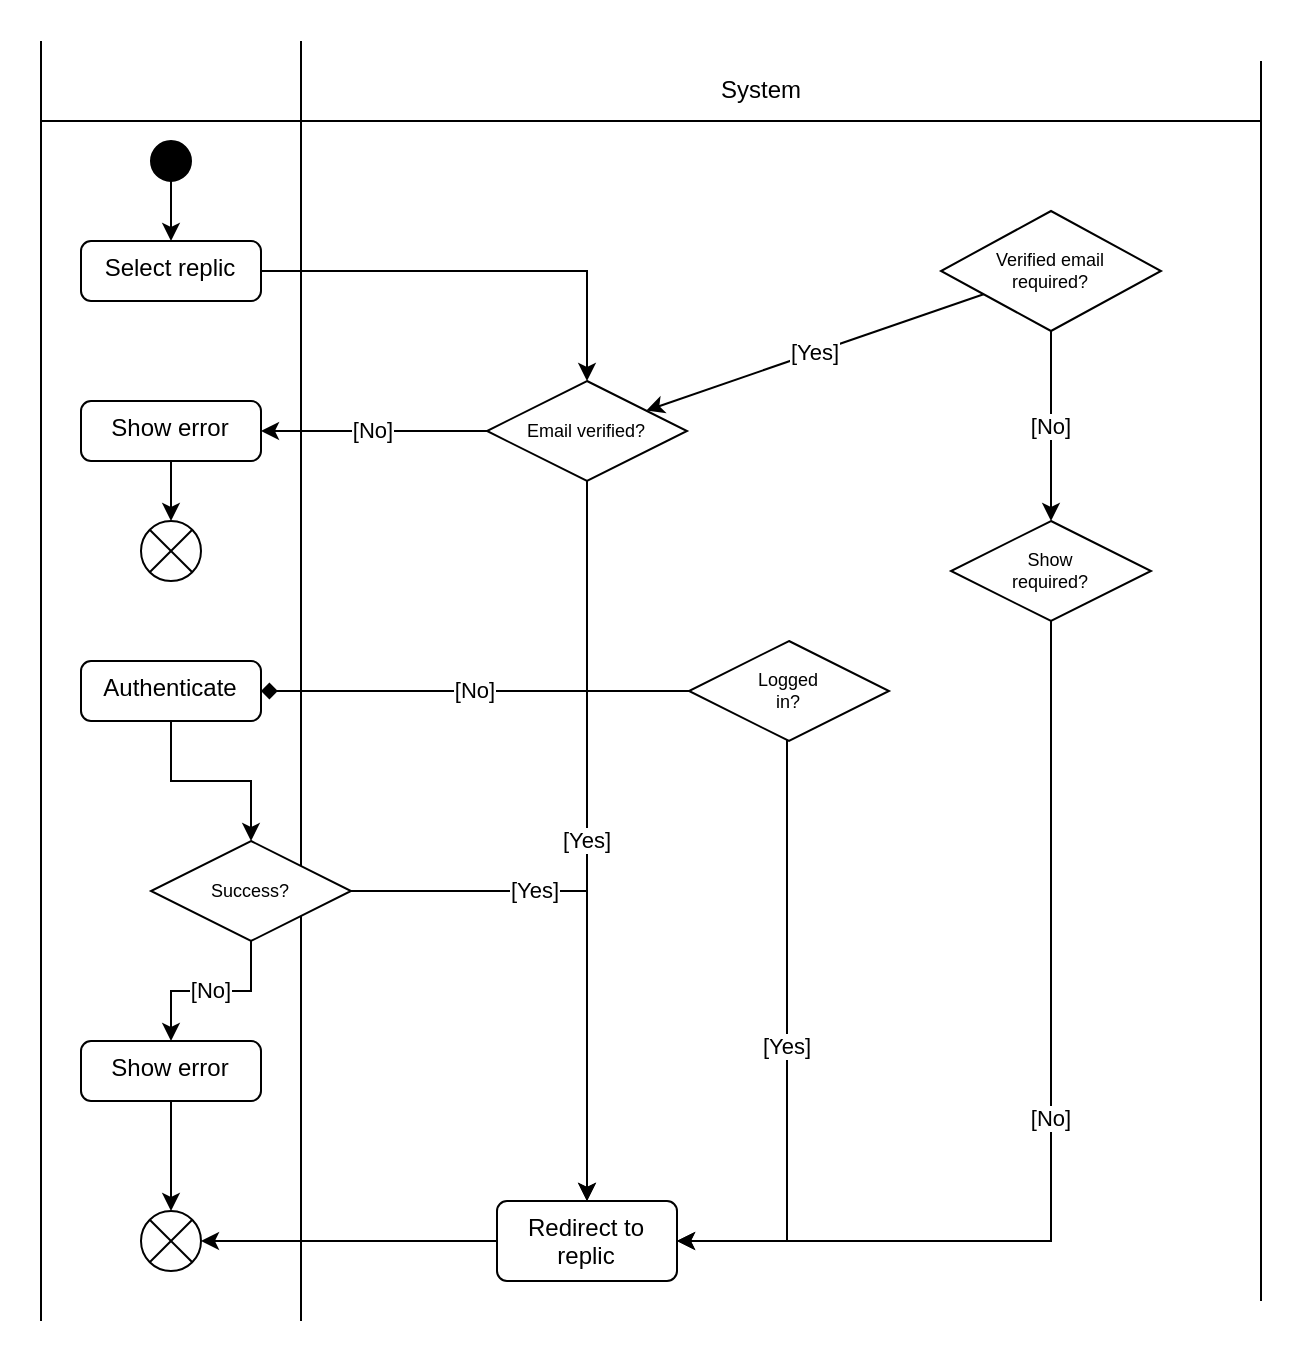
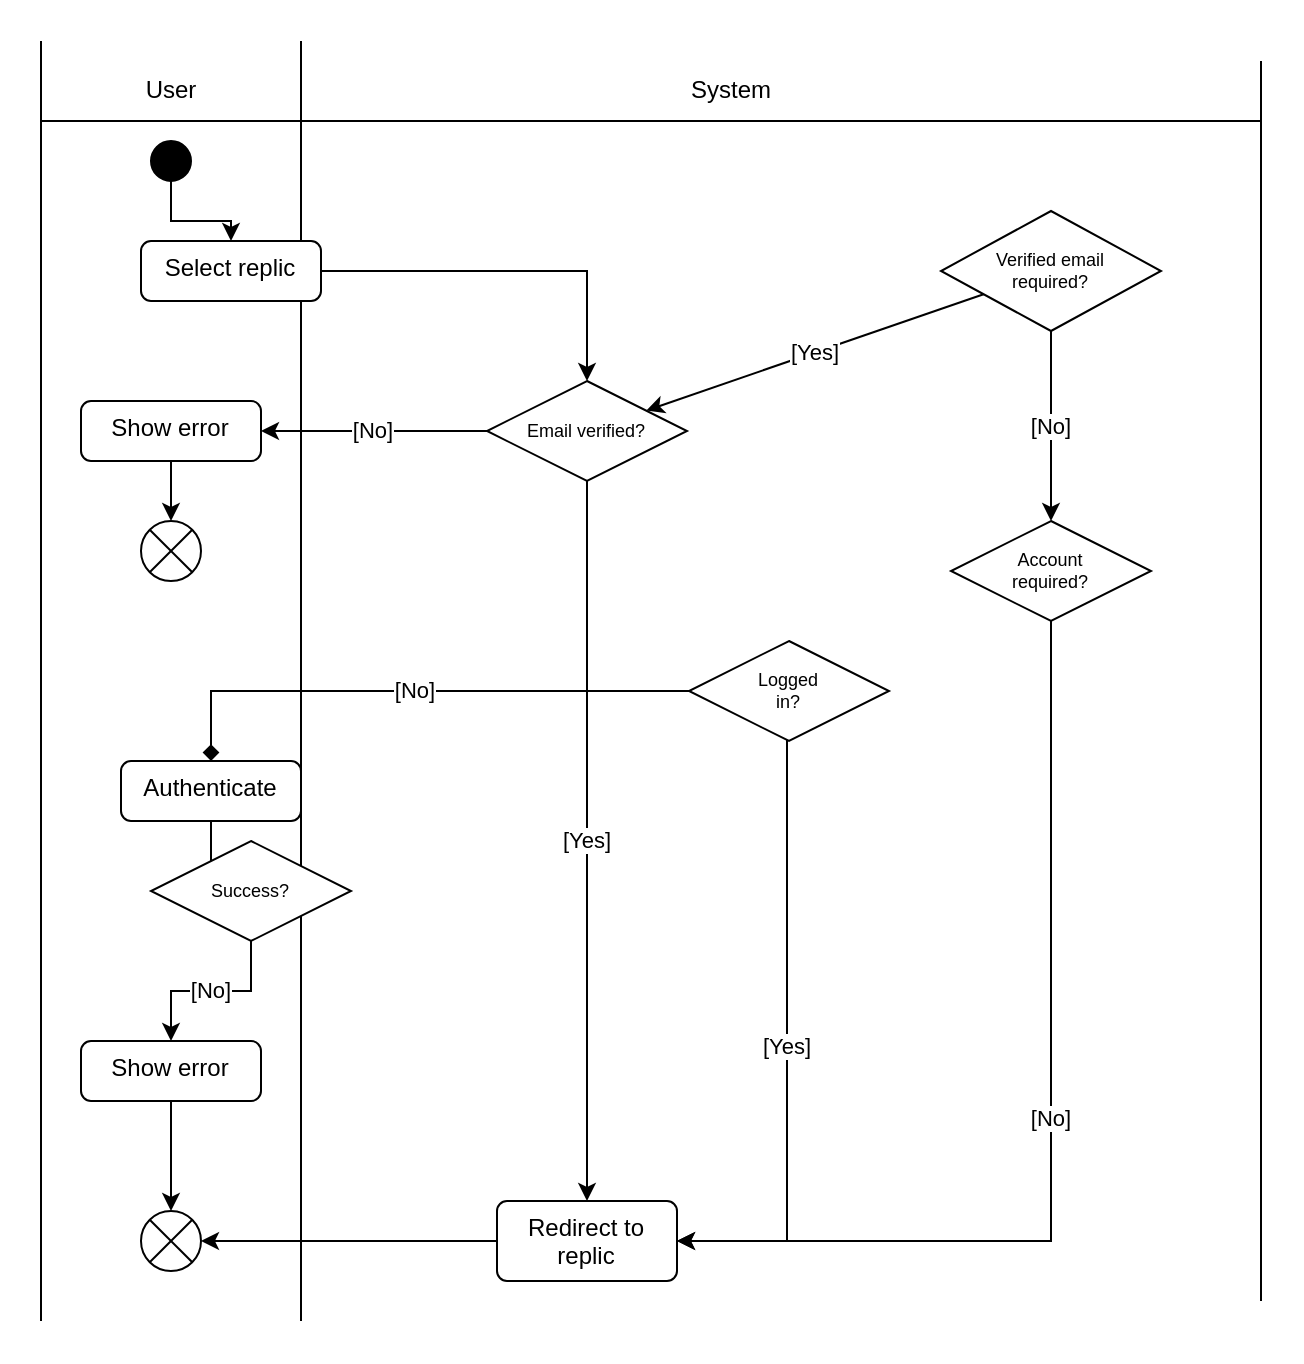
node "User": added
node "System": moved (761, 91) -> (731, 91)
node "Select replic": moved (171, 271) -> (231, 271)
node "Show required?": label "Show required?" -> "Account required?"
node "Authenticate": moved (171, 691) -> (211, 791)
edge "Success?" -> "Redirect to replic": removed, label "[Yes]"
